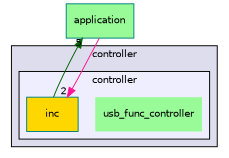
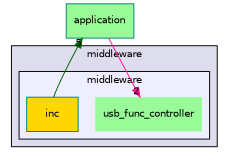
cluster "controller": label "controller" -> "middleware"
edge "application" -> "inc": now "application" -> "usb_func_controller"
